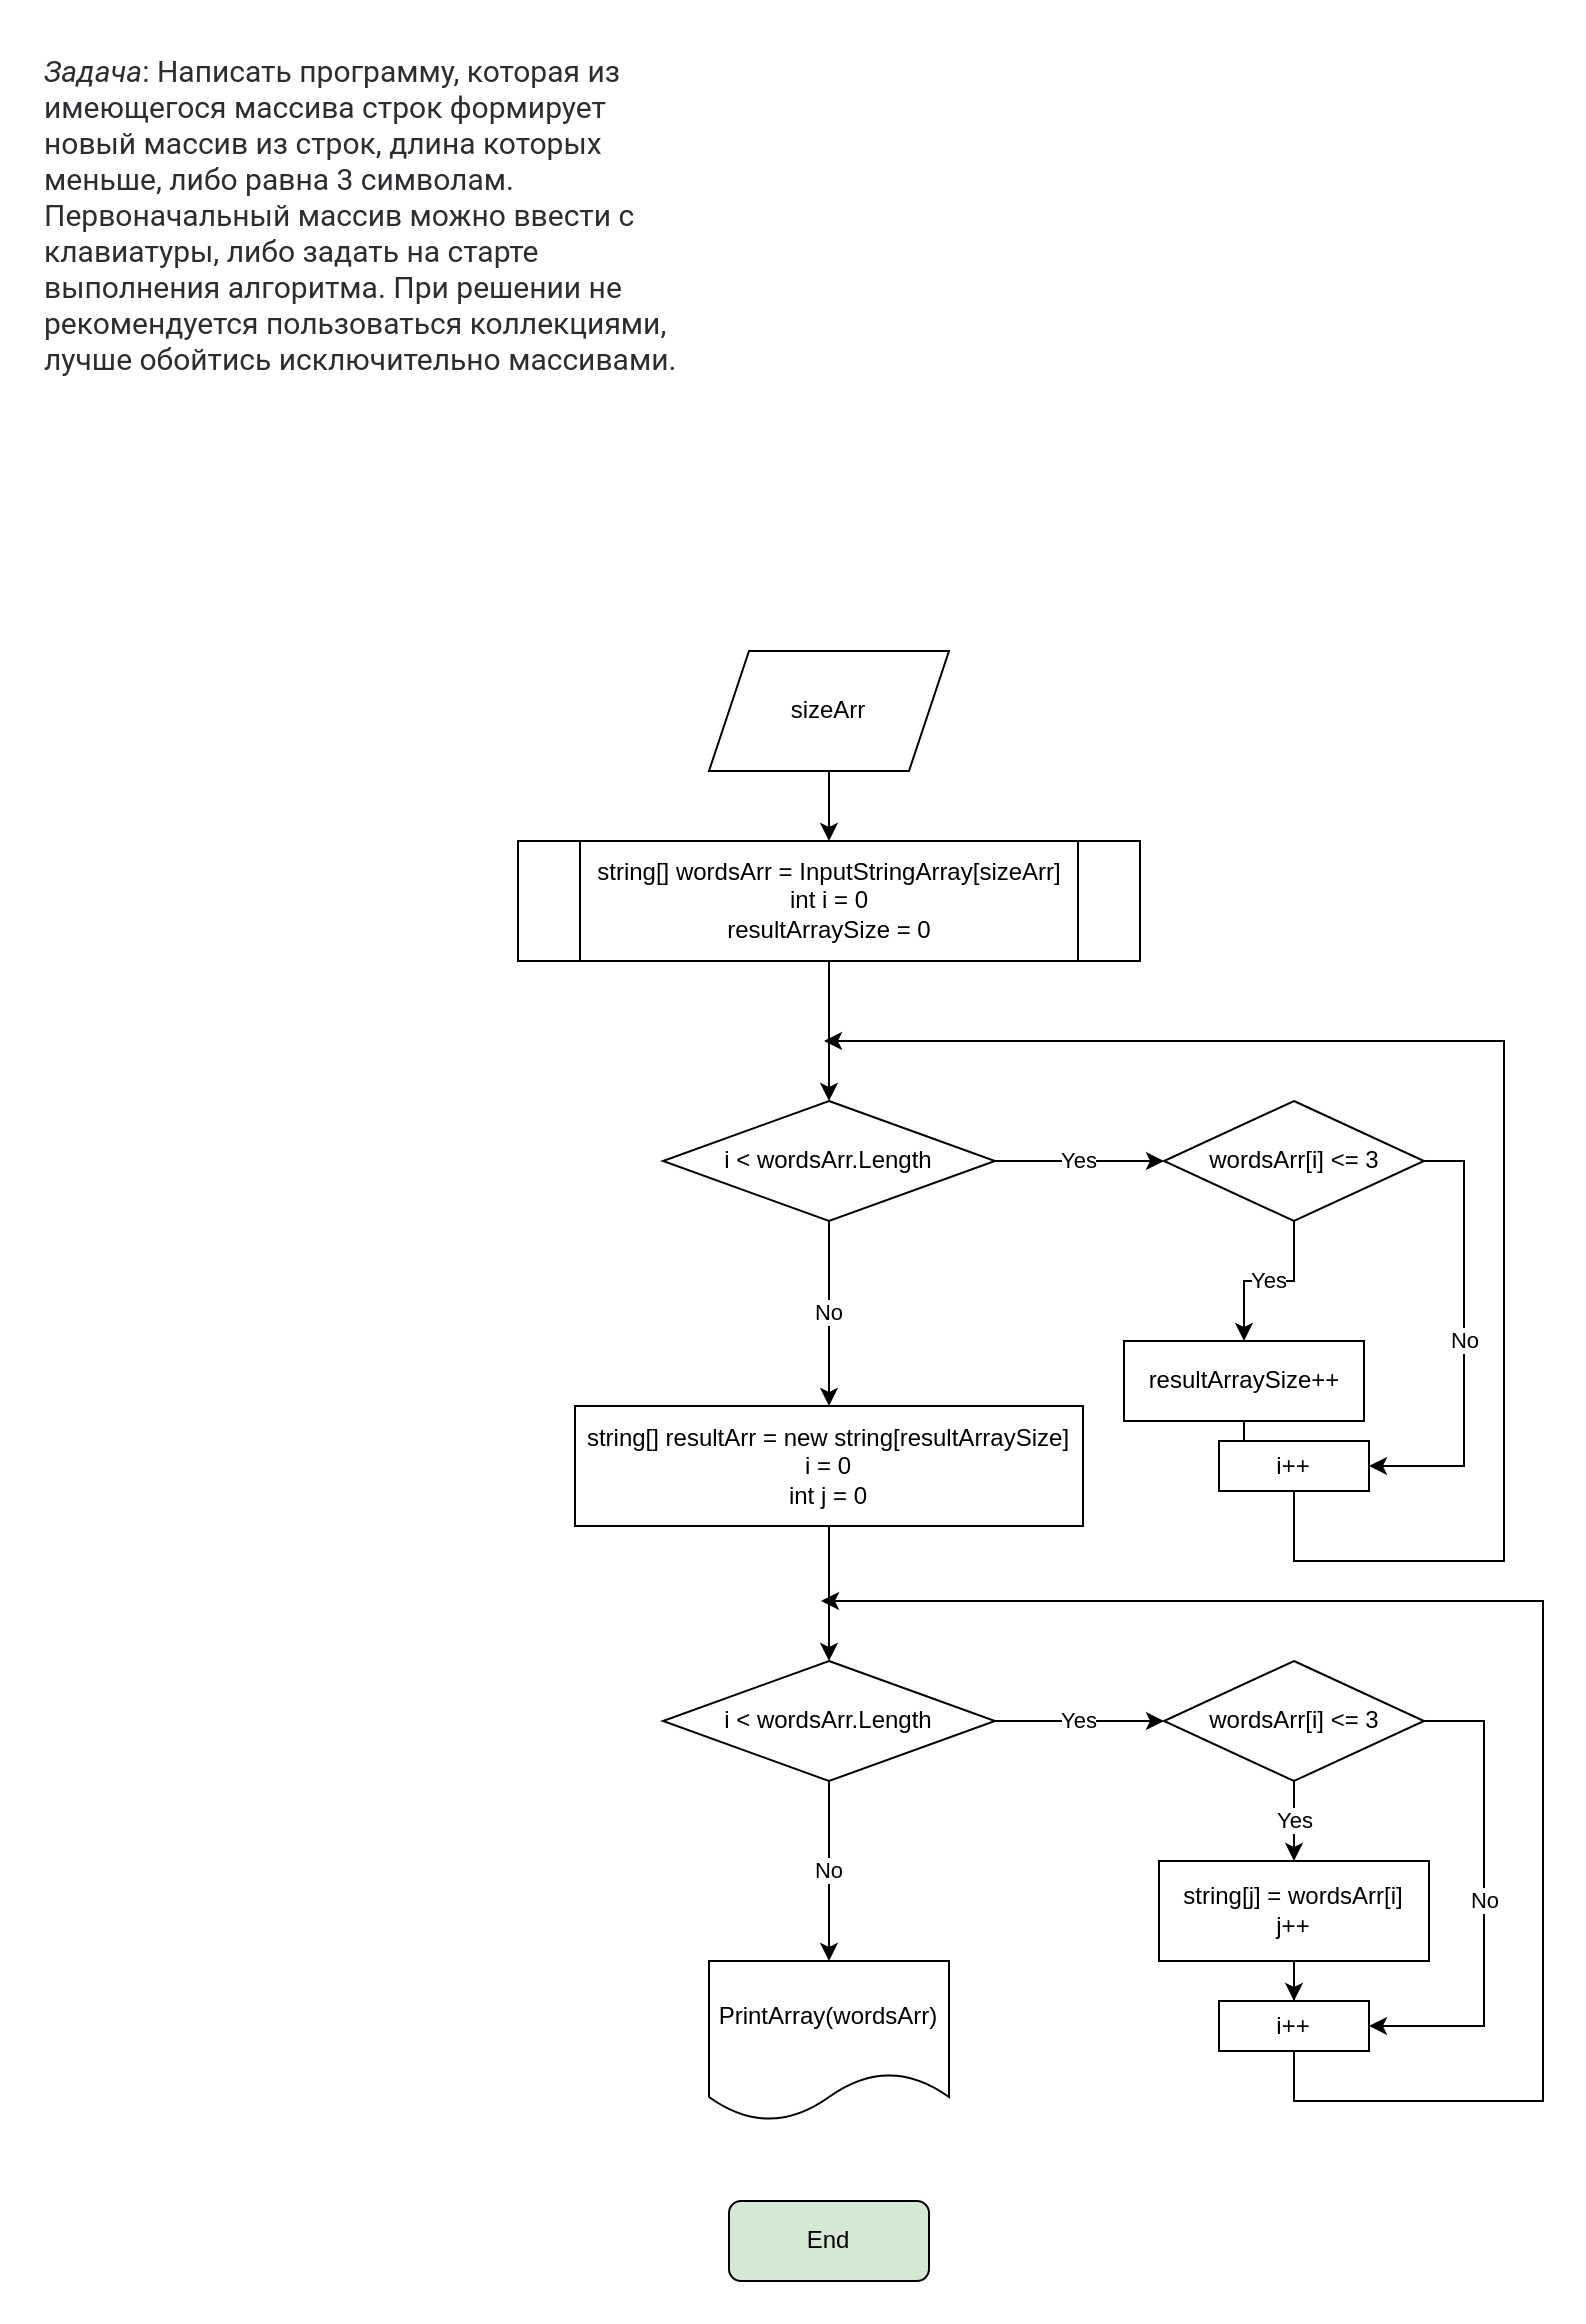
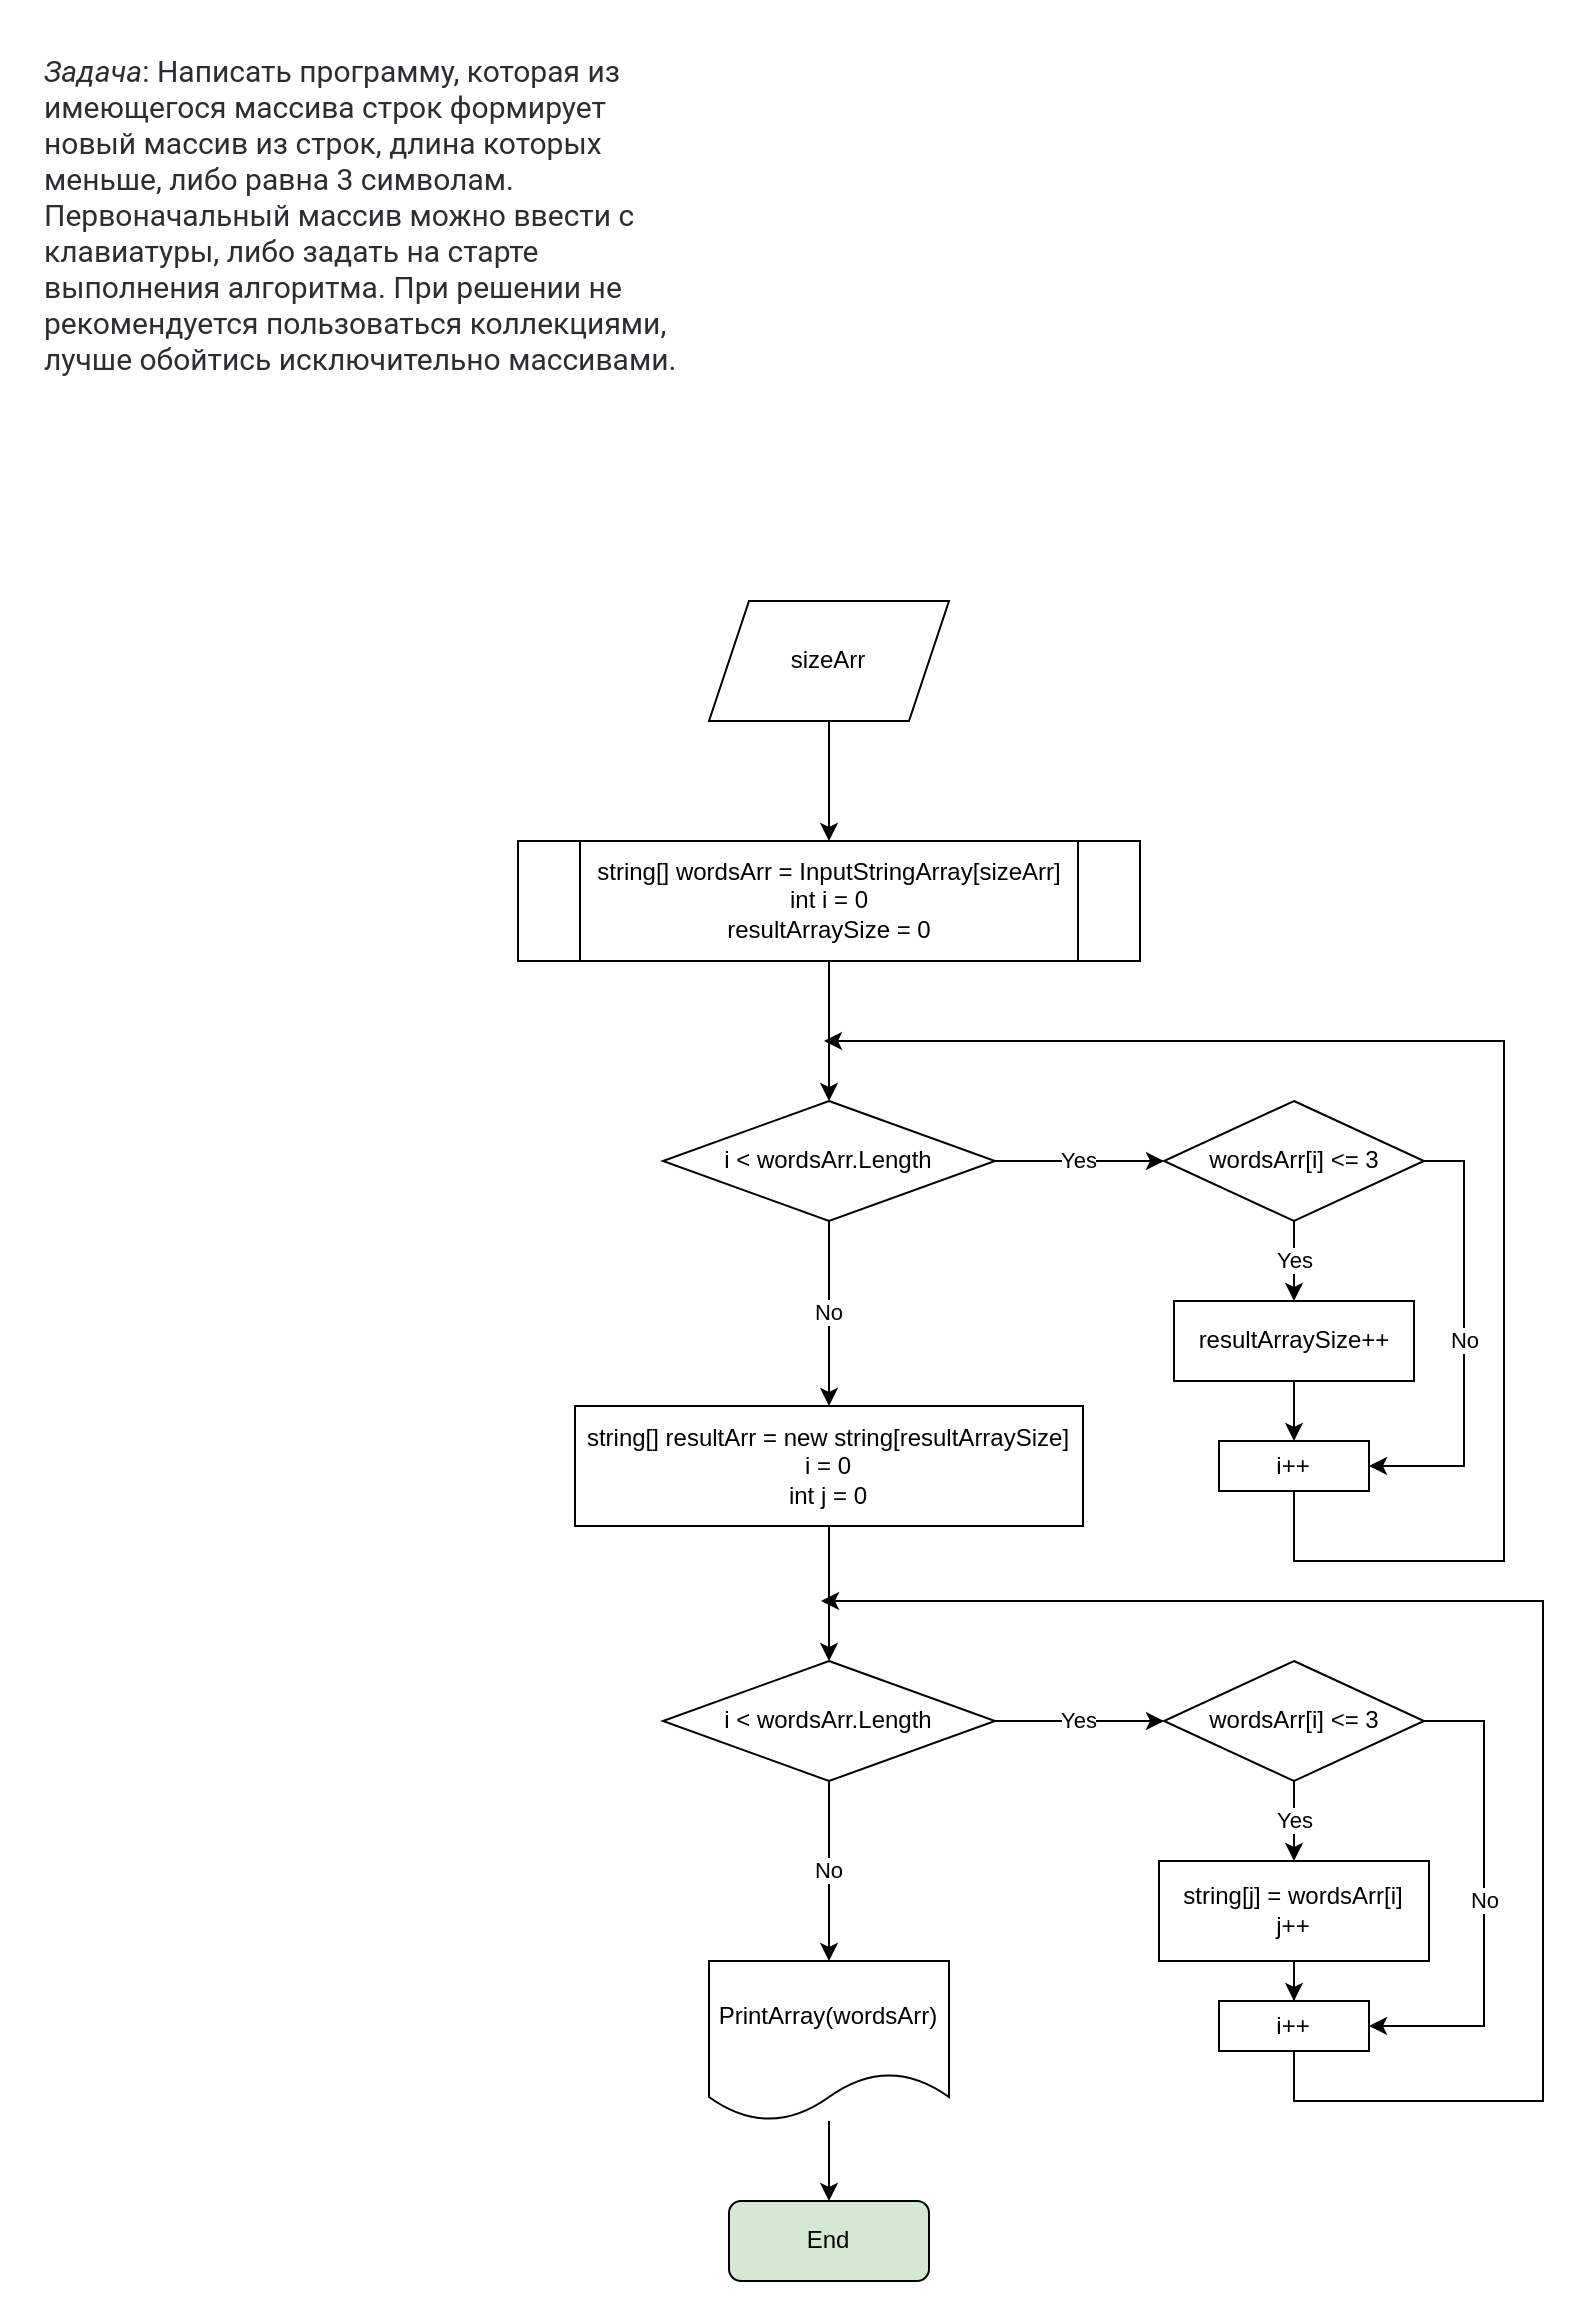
node "sizeArr": moved (829, 711) -> (829, 661)
node "resultArraySize++": moved (1244, 1381) -> (1294, 1341)
edge "PrintArray(wordsArr)" -> "End": added
